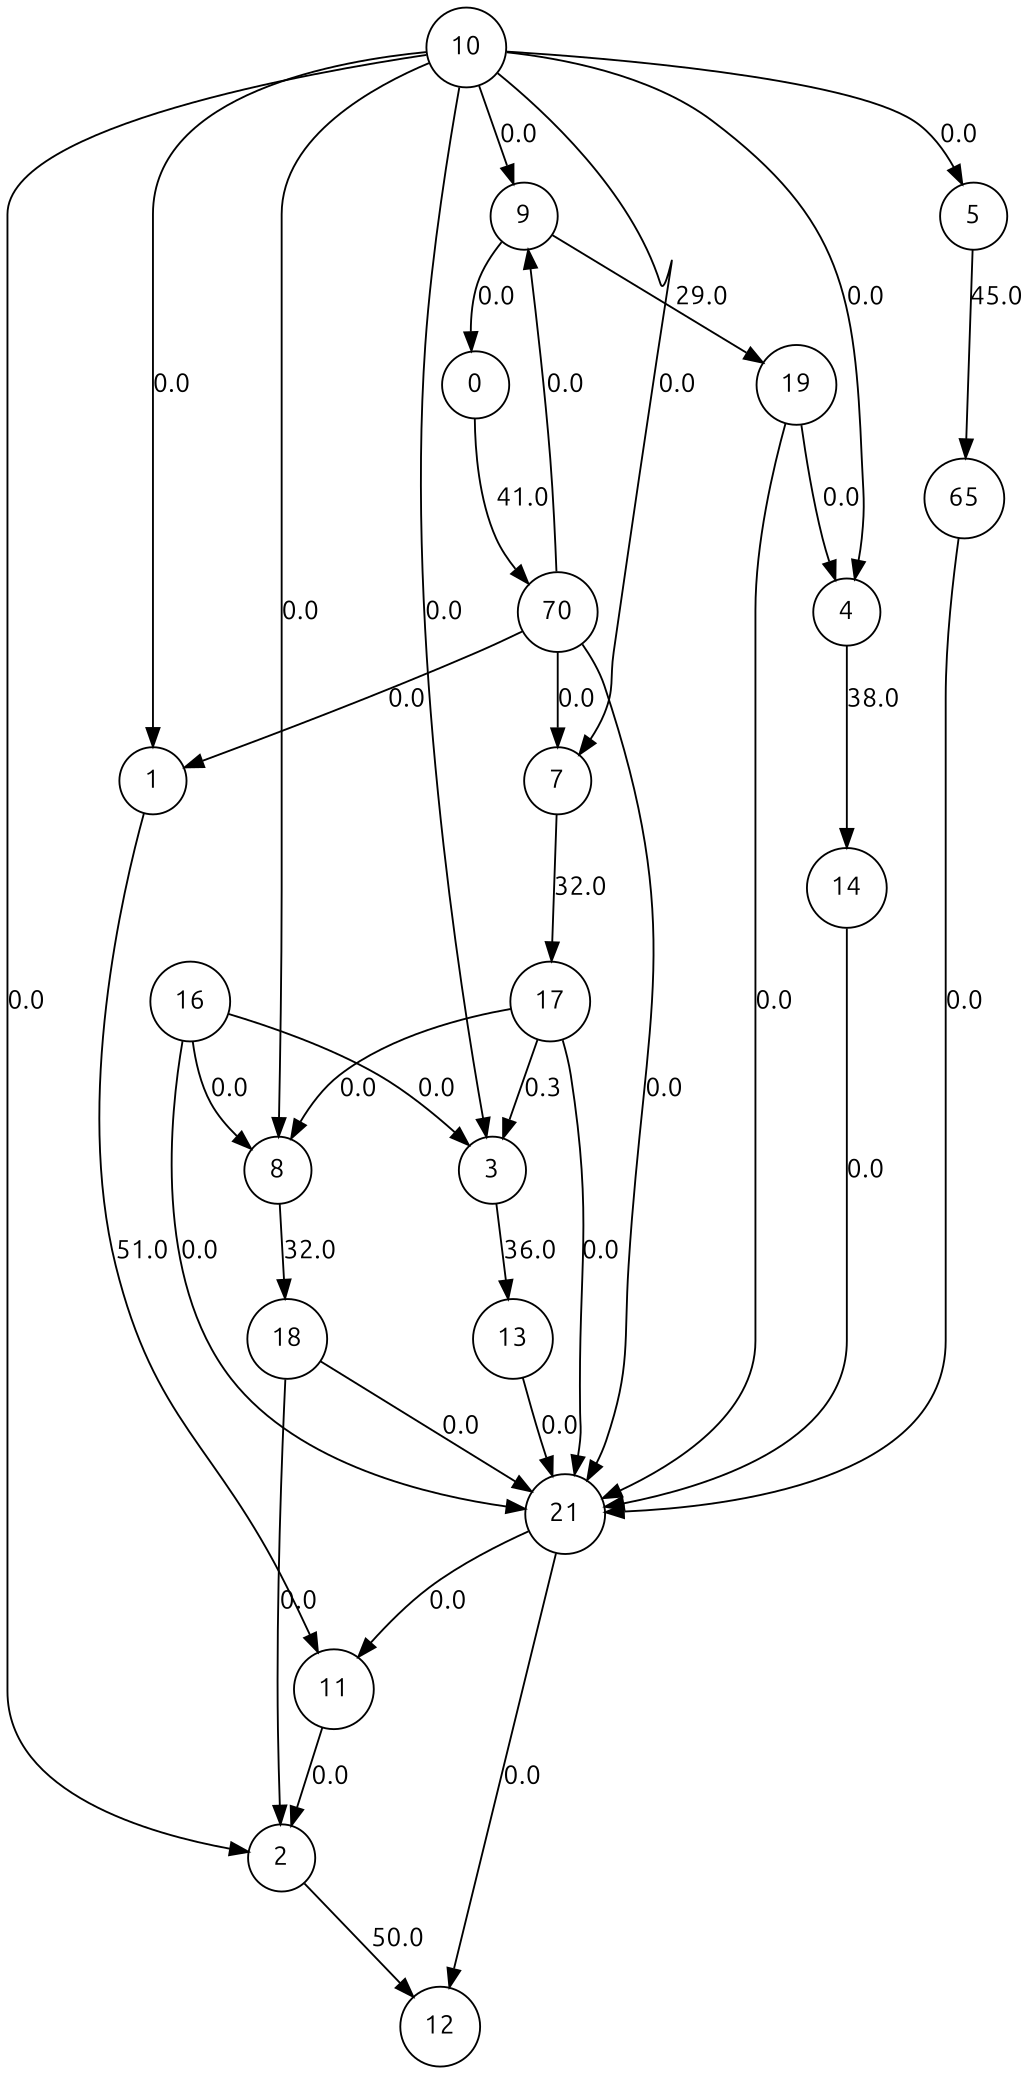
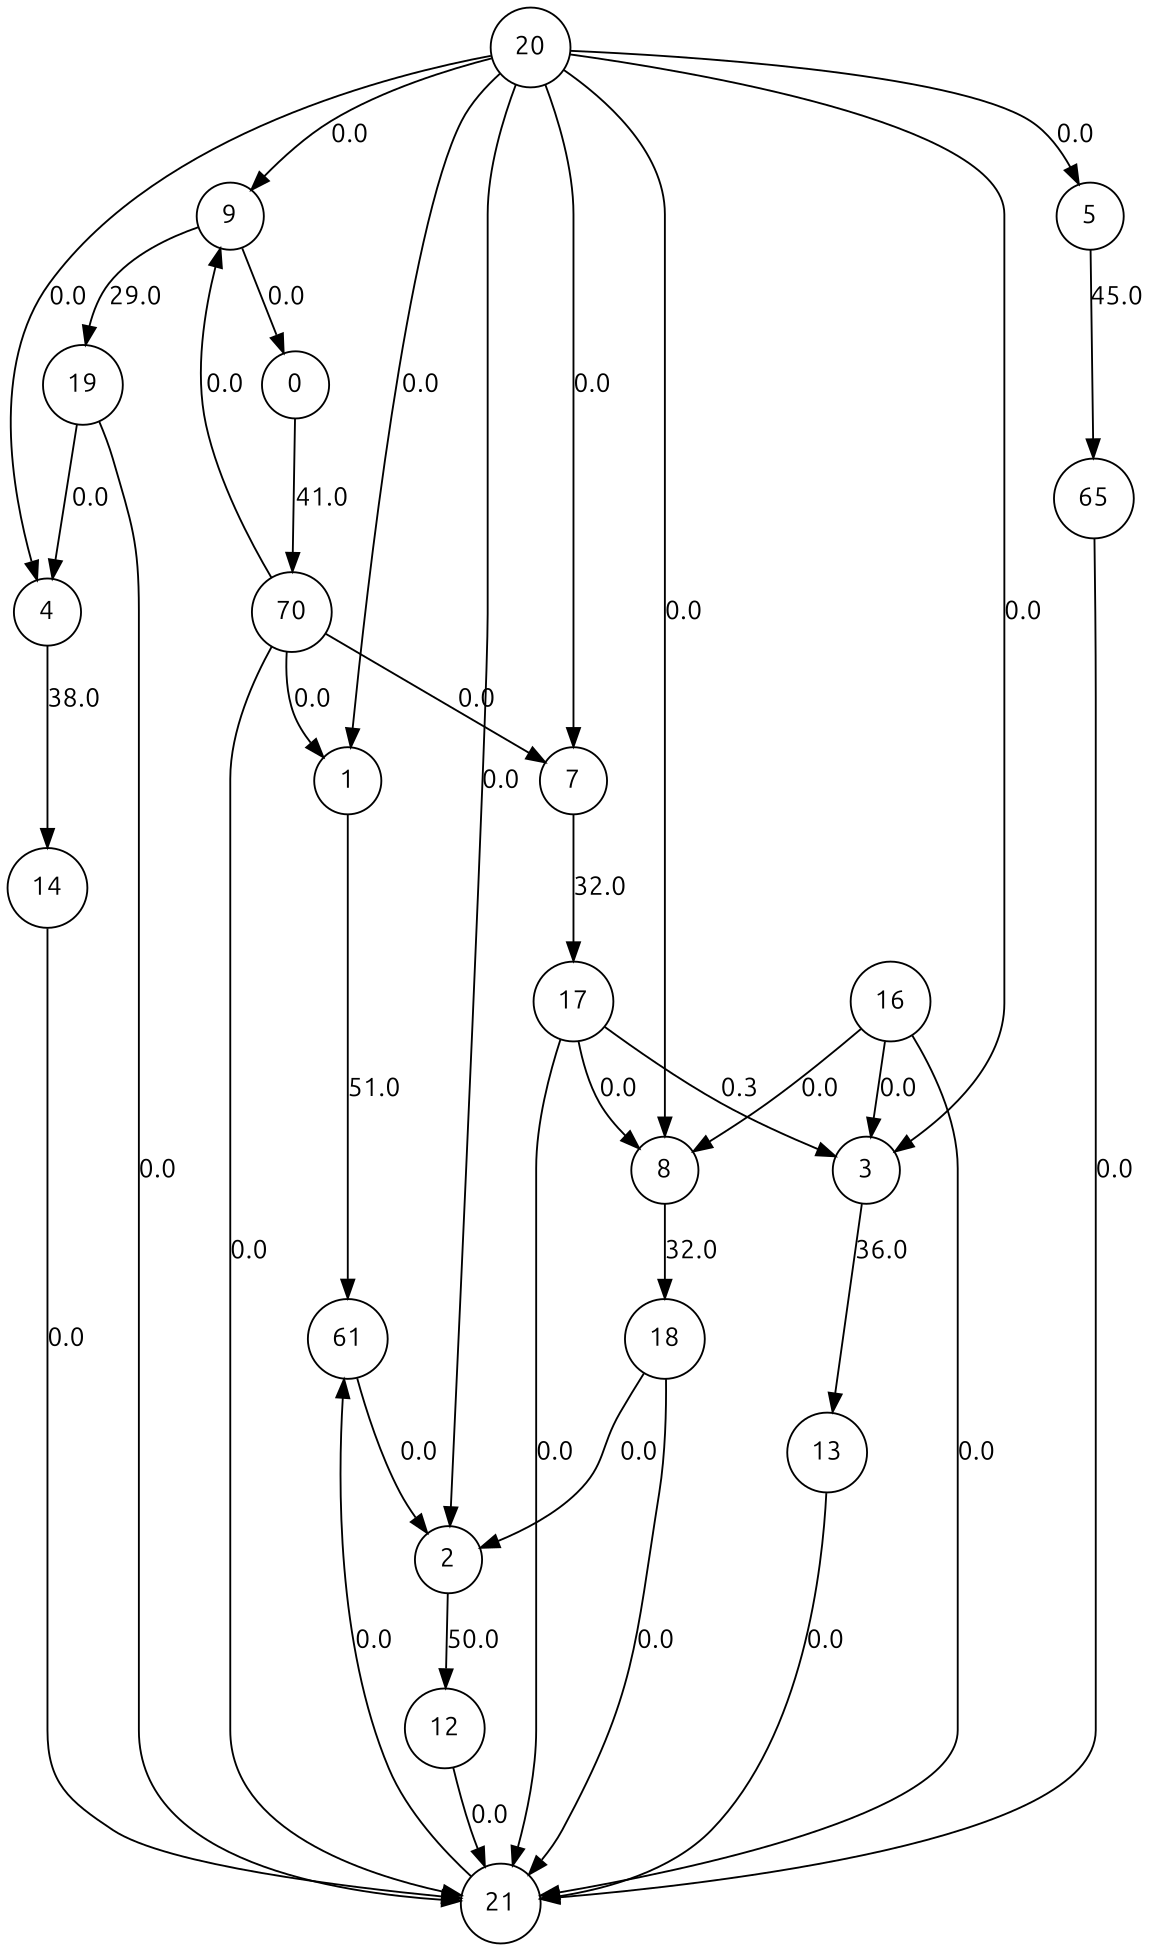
node "10": label "10" -> "20"
node "11": label "11" -> "61"
edge "21" -> "12": reversed
